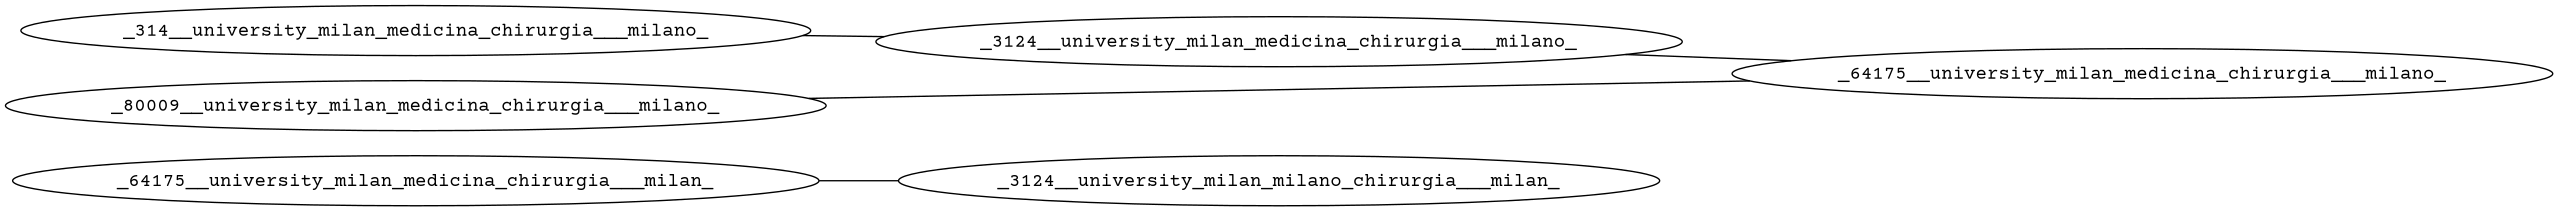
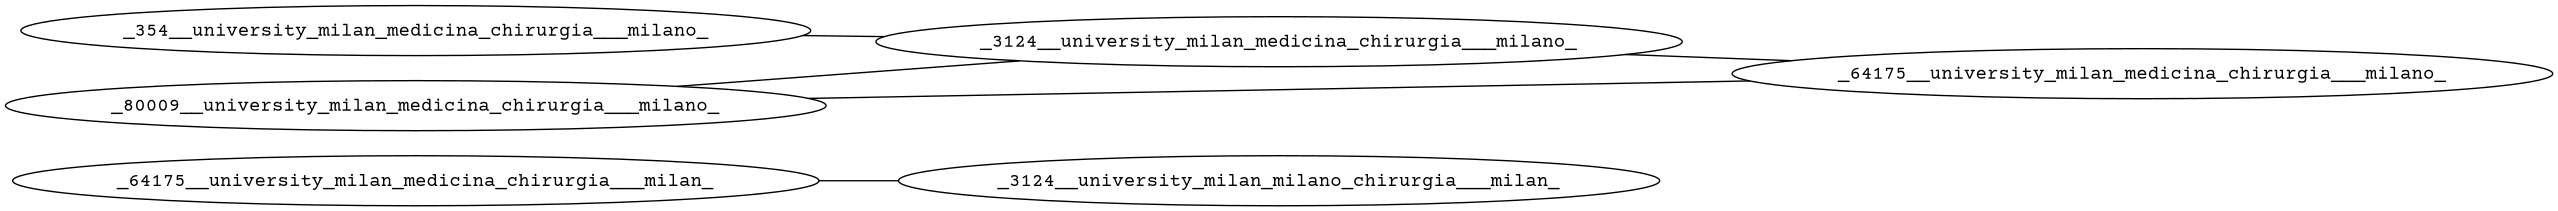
node "_314__university_milan_medicina_chirurgia___milano_": label "_314__university_milan_medicina_chirurgia___milano_" -> "_354__university_milan_medicina_chirurgia___milano_"
edge "_3124__university_milan_medicina_chirurgia___milano_" -- "_80009__university_milan_medicina_chirurgia___milano_": added
